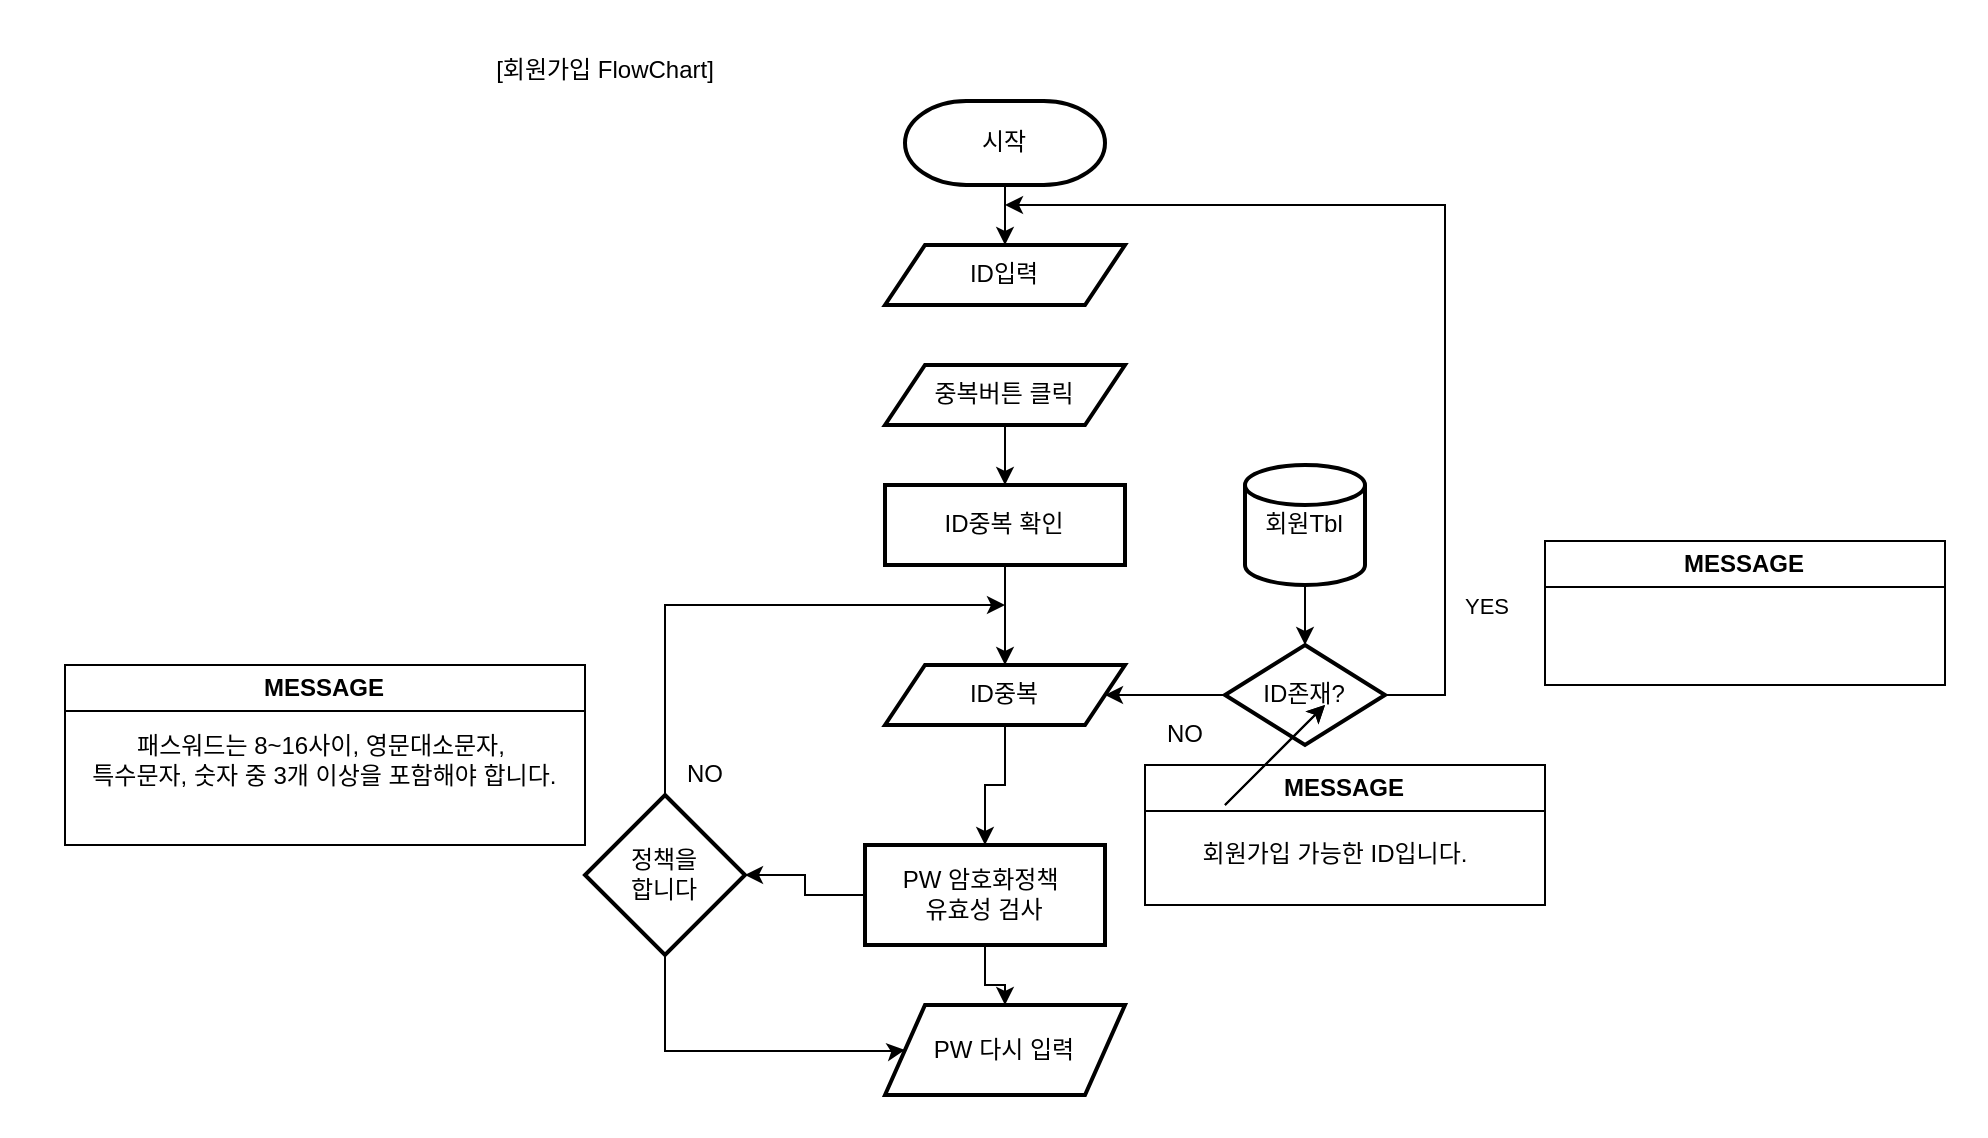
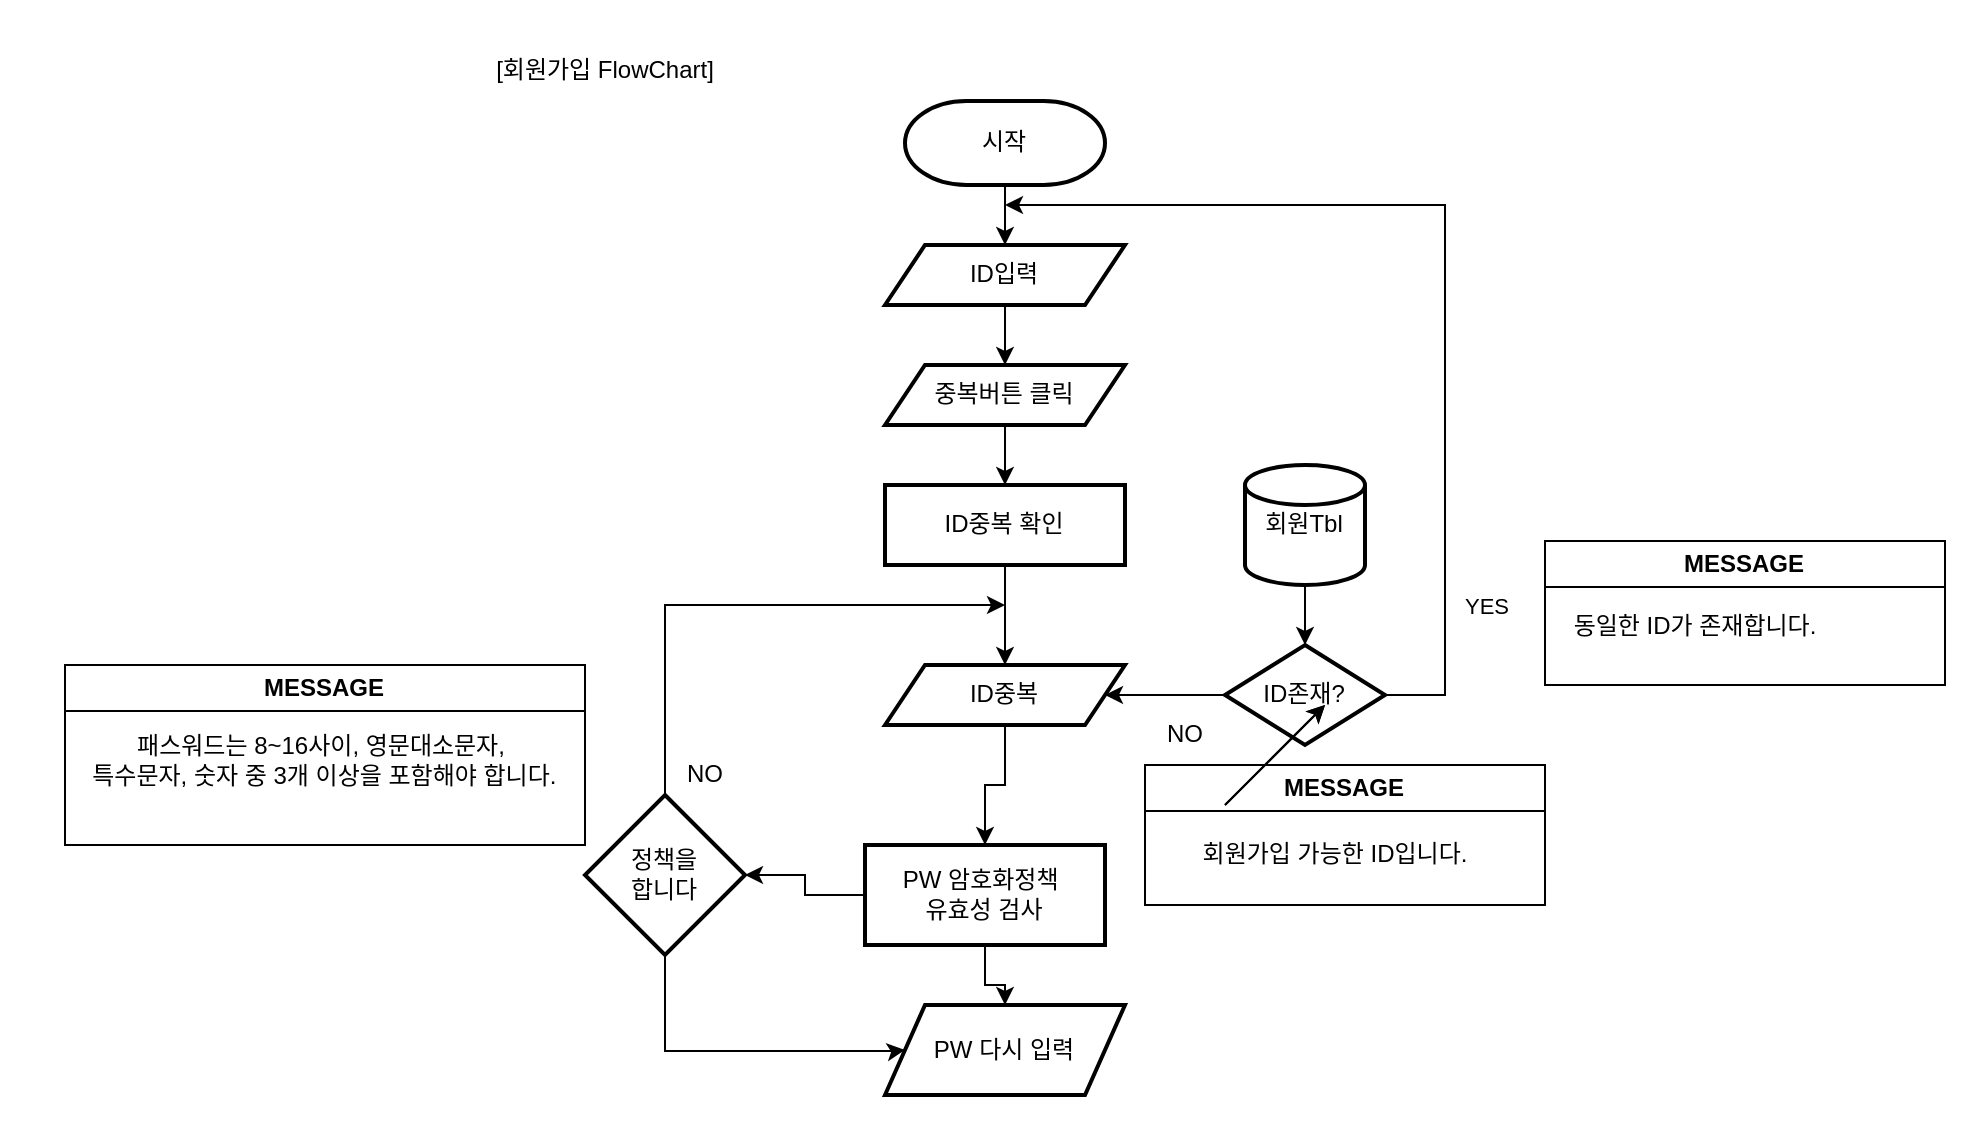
edge "ID입력" -> "중복버튼 클릭": added
node "동일한 ID가 존재합니다.": added
